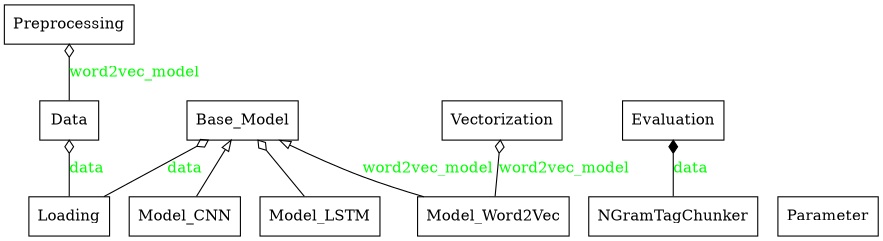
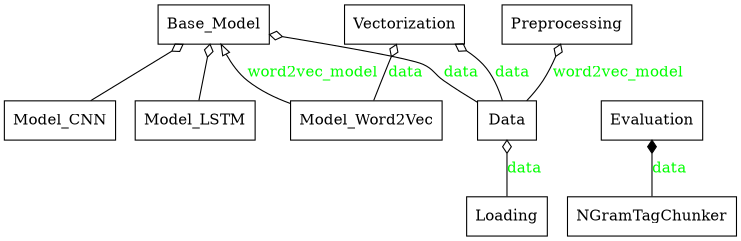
edge "Data" -> "Vectorization": added, label "data"
edge "Model_Word2Vec" -> "Vectorization": label "word2vec_model" -> "data"
edge "Loading" -> "Base_Model": now "Data" -> "Base_Model"
edge "Model_CNN" -> "Base_Model": arrowhead empty -> odiamond
node "Parameter": removed
